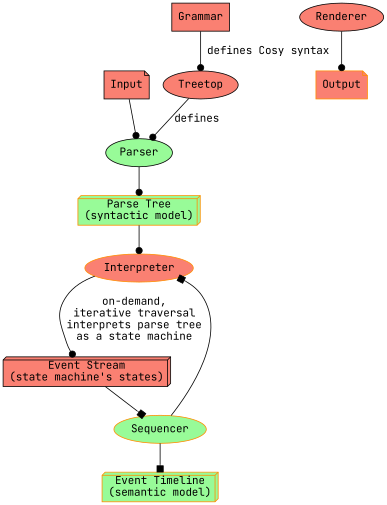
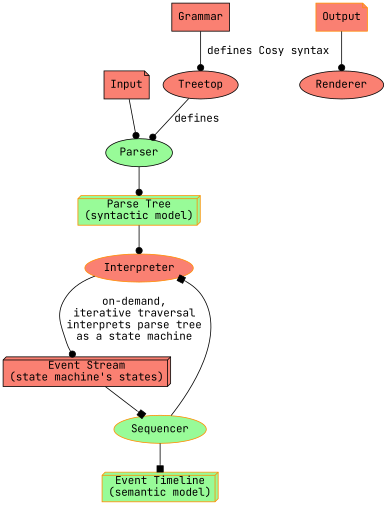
edge "Renderer" -> "Output": reversed
